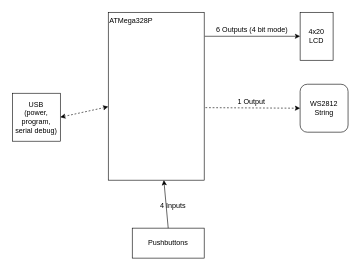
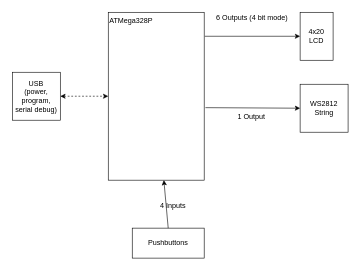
node "6 Outputs (4 bit mode)": moved (252, 30) -> (252, 18)
node "1 Output": moved (252, 102) -> (252, 117)
edge "ATMega328P" -> "WS2812 String": style dashed -> solid
node "WS2812 String": shape rounded rectangle -> rectangle
node "USB (power, program, serial debug)": moved (36, 117) -> (36, 96)
